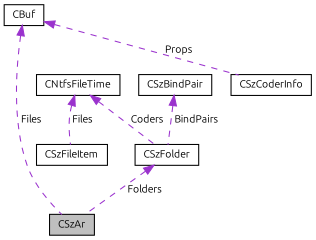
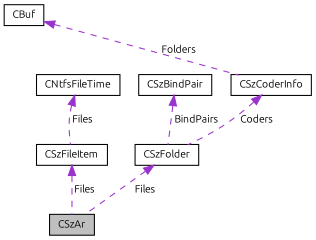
edge "CSzCoderInfo" -> "CBuf": label " Props" -> " Folders"
edge "CSzFolder" -> "CNtfsFileTime": now "CSzFolder" -> "CSzCoderInfo"
edge "CSzAr" -> "CBuf": now "CSzAr" -> "CSzFileItem"
edge "CSzAr" -> "CSzFolder": label " Folders" -> " Files"
